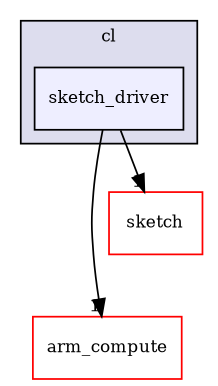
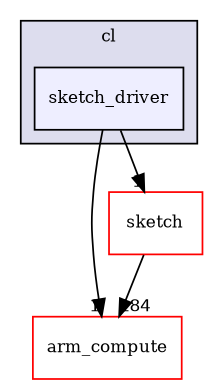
edge "sketch" -> "arm_compute": added
